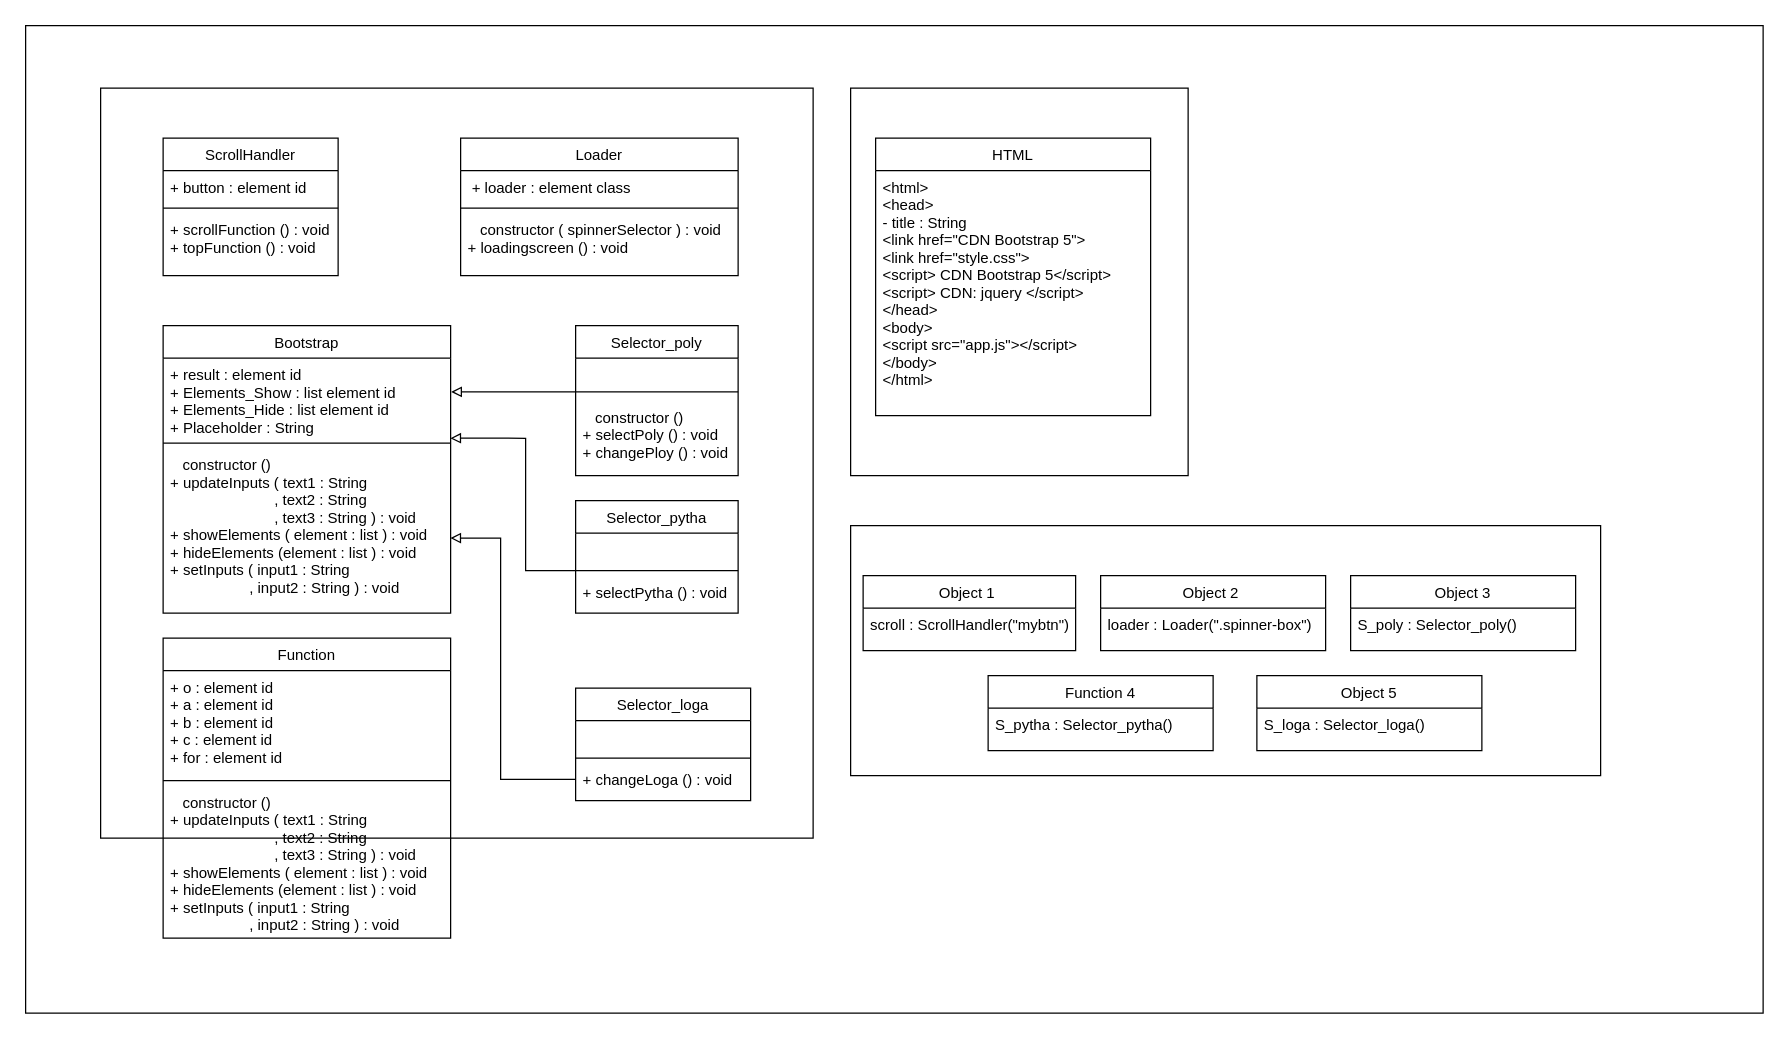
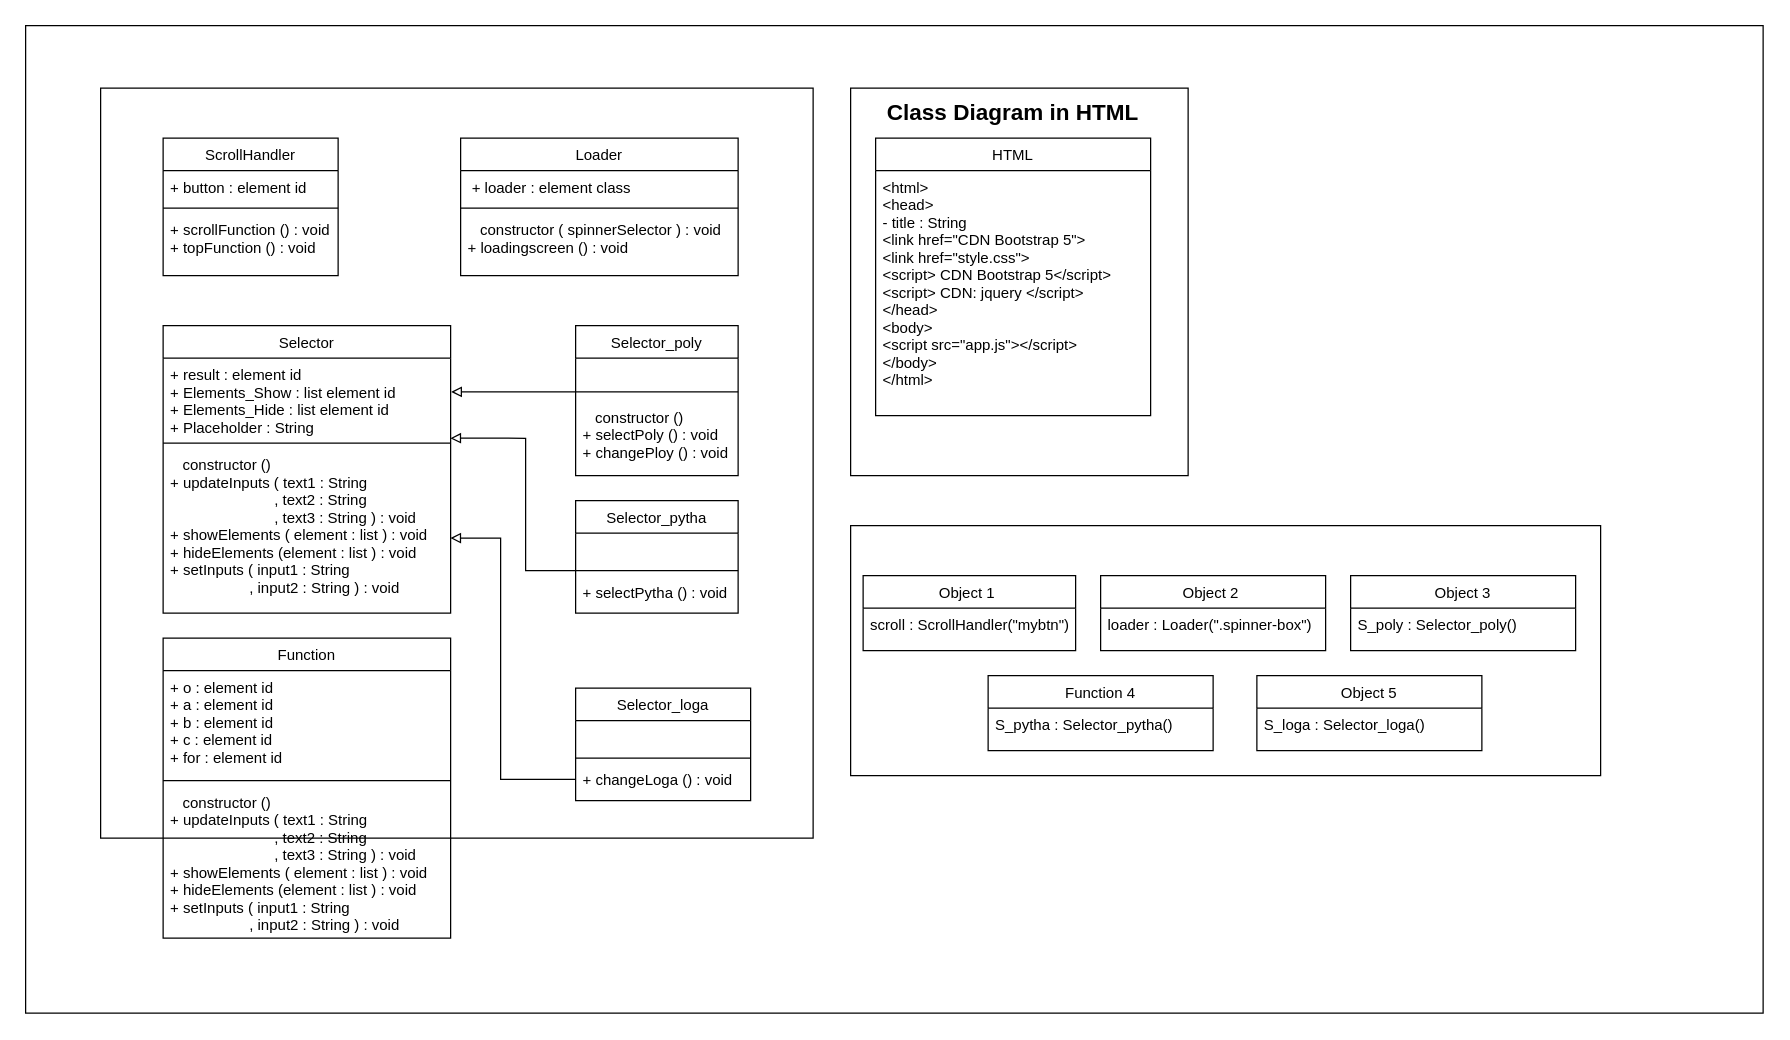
node "Class Diagram in HTML": added
node "Bootstrap": label "Bootstrap" -> "Selector"
